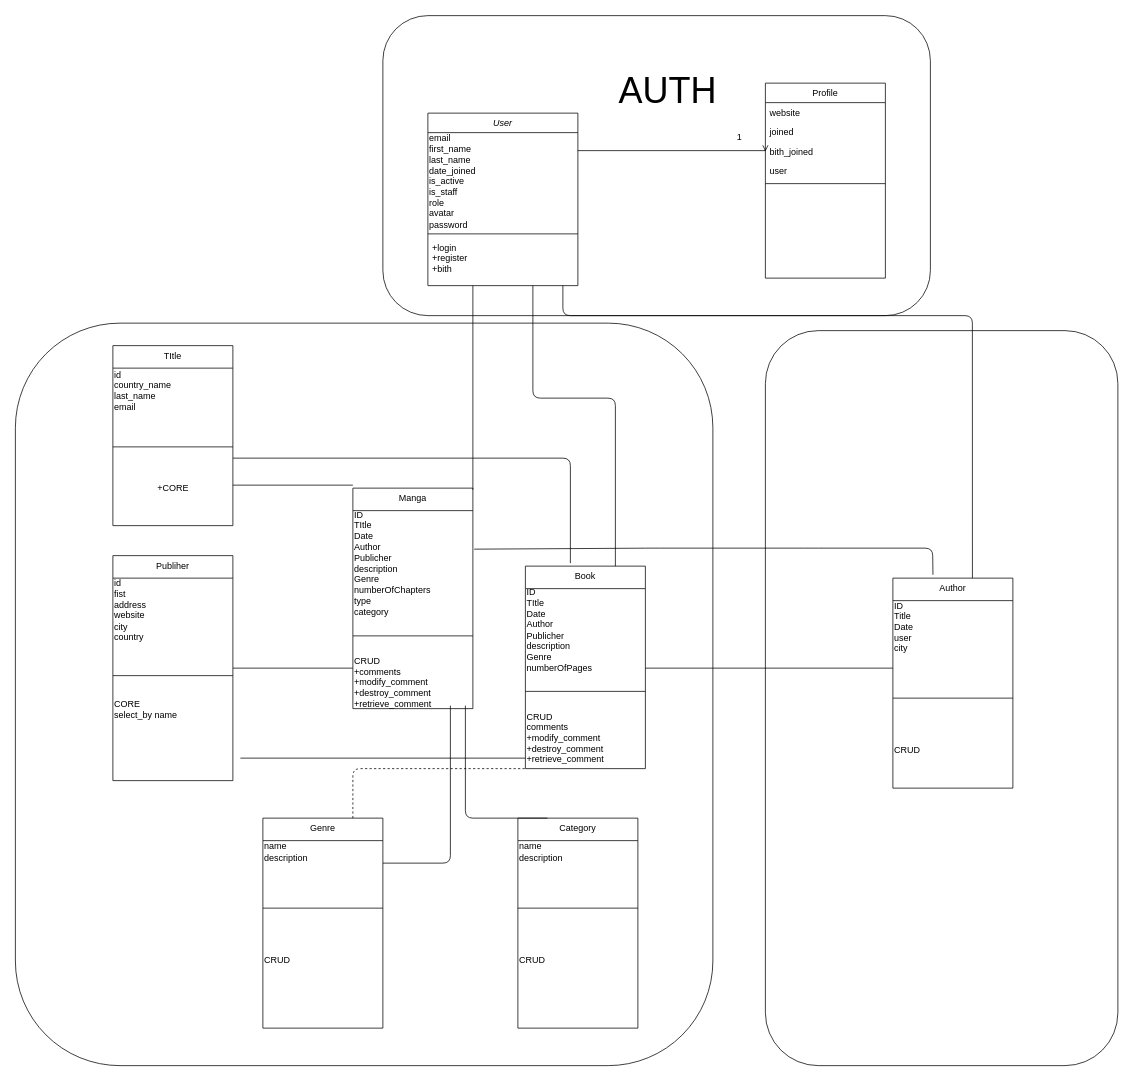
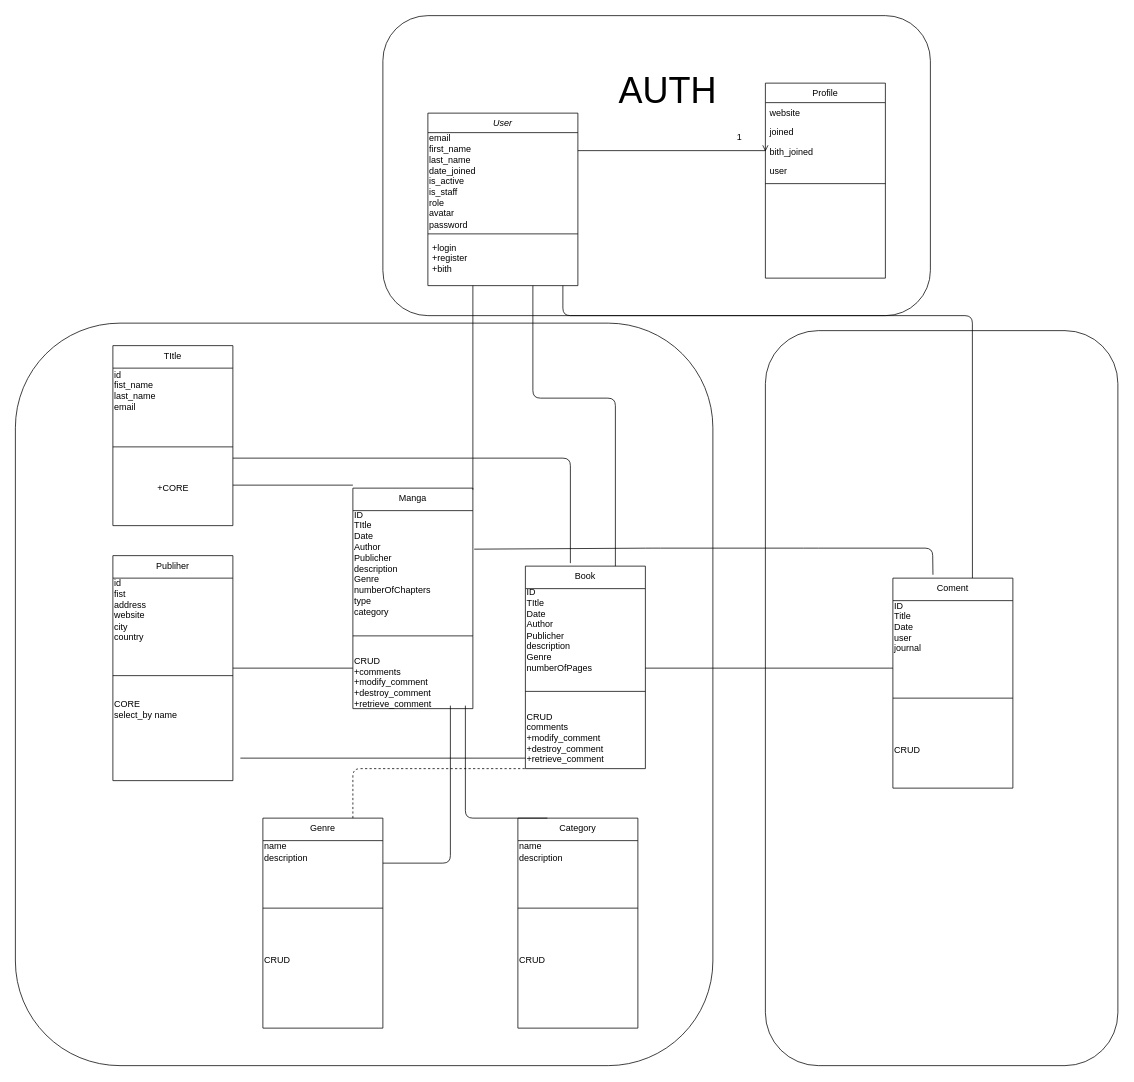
node "id country_name last_name email": label "id country_name last_name email" -> "id fist_name last_name email"
node "Author": label "Author" -> "Coment"
node "ID Title Date user city": label "ID Title Date user city" -> "ID Title Date user journal"
